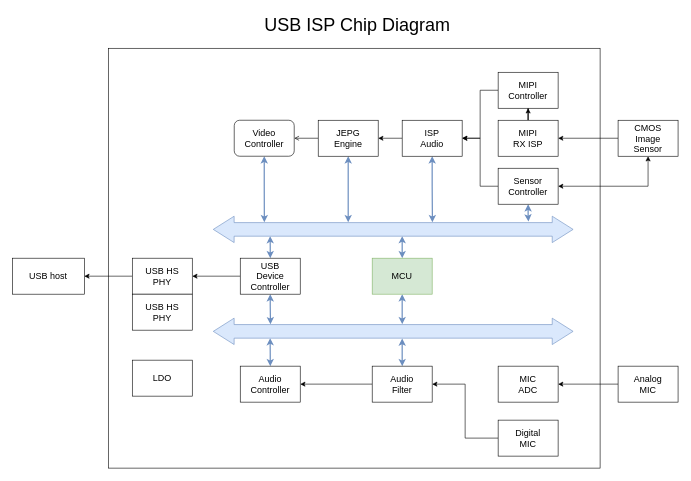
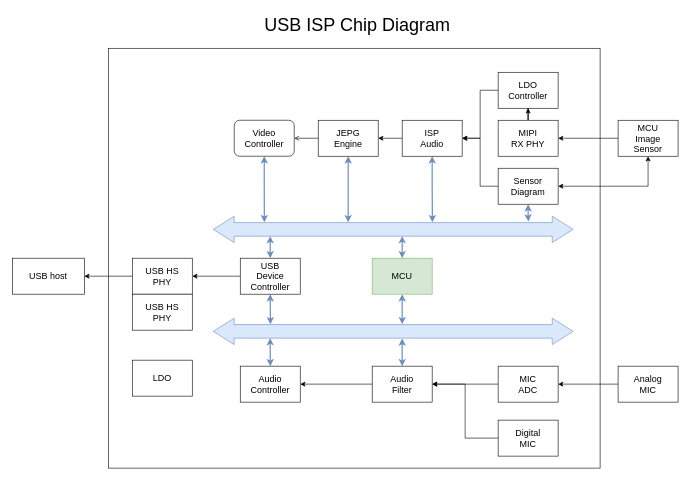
node "MIPI Controller": label "MIPI Controller" -> "LDO Controller"
node "MIPI RX ISP": label "MIPI RX ISP" -> "MIPI RX PHY"
node "CMOS Image Sensor": label "CMOS Image Sensor" -> "MCU Image Sensor"
node "Sensor Controller": label "Sensor Controller" -> "Sensor Diagram"
edge "MIC ADC" -> "Audio Filter": added
